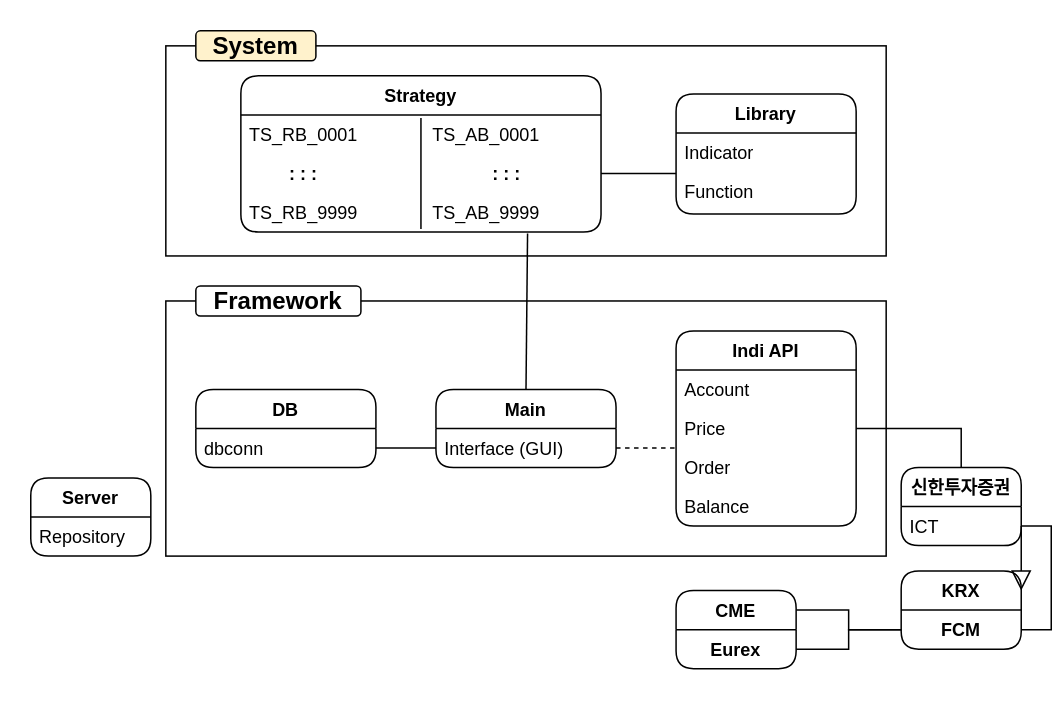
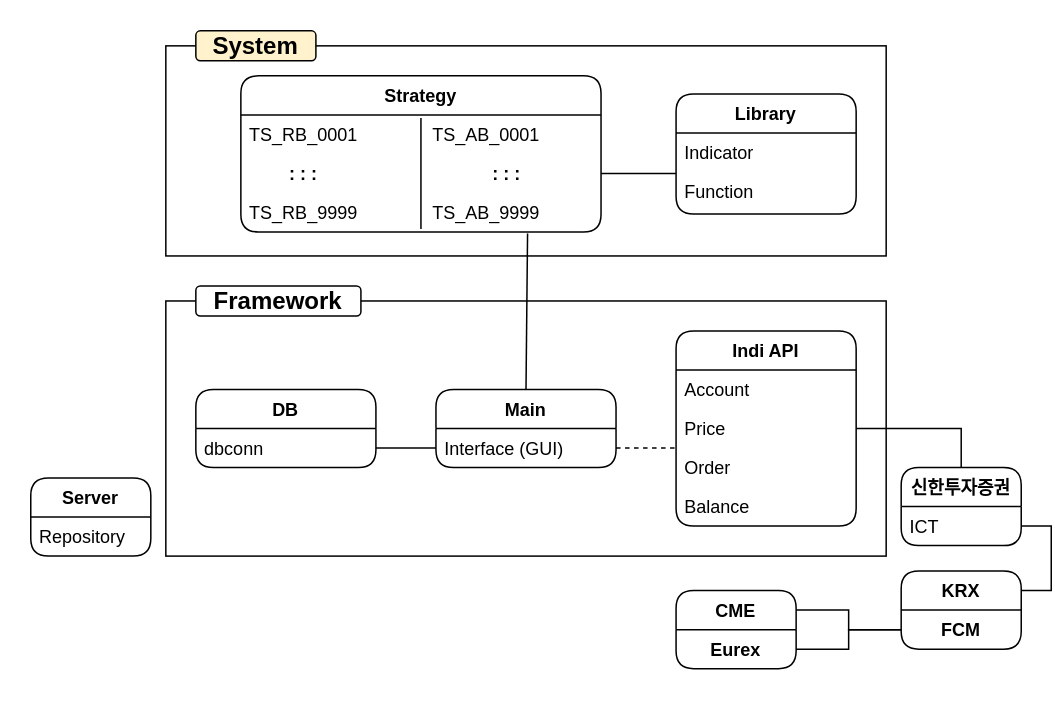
edge "ICT" -> "KRX": arrowhead block -> none
edge "ICT" -- "FCM": removed
